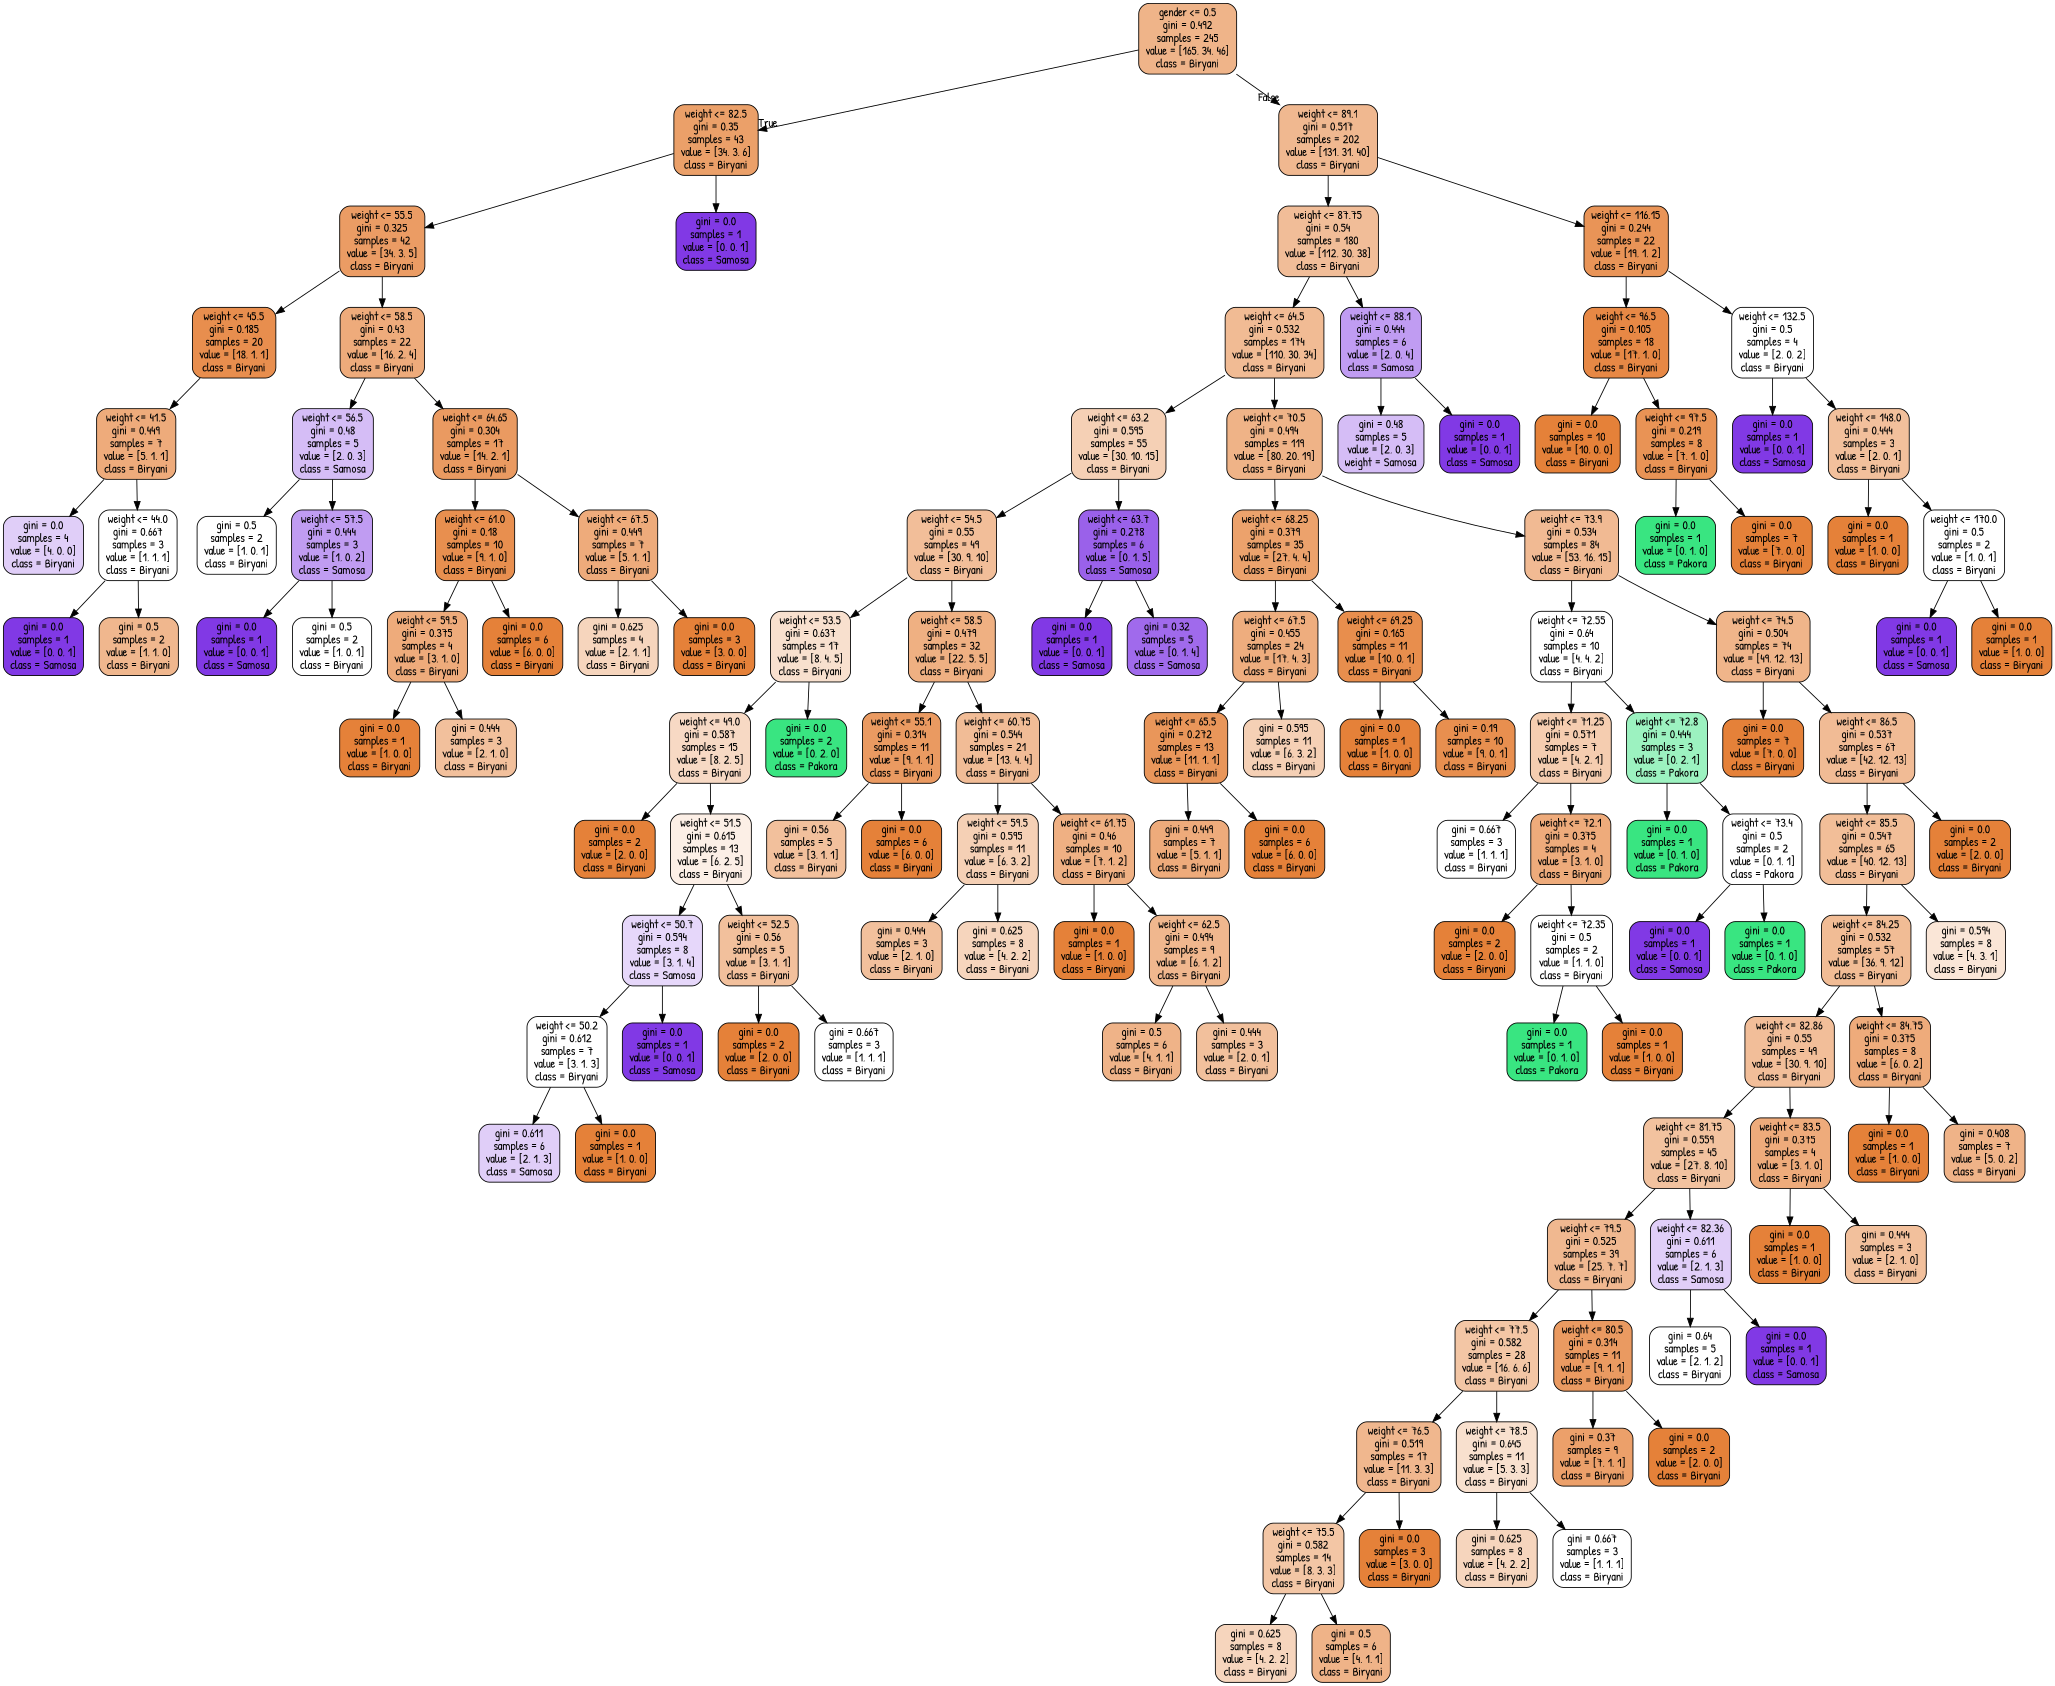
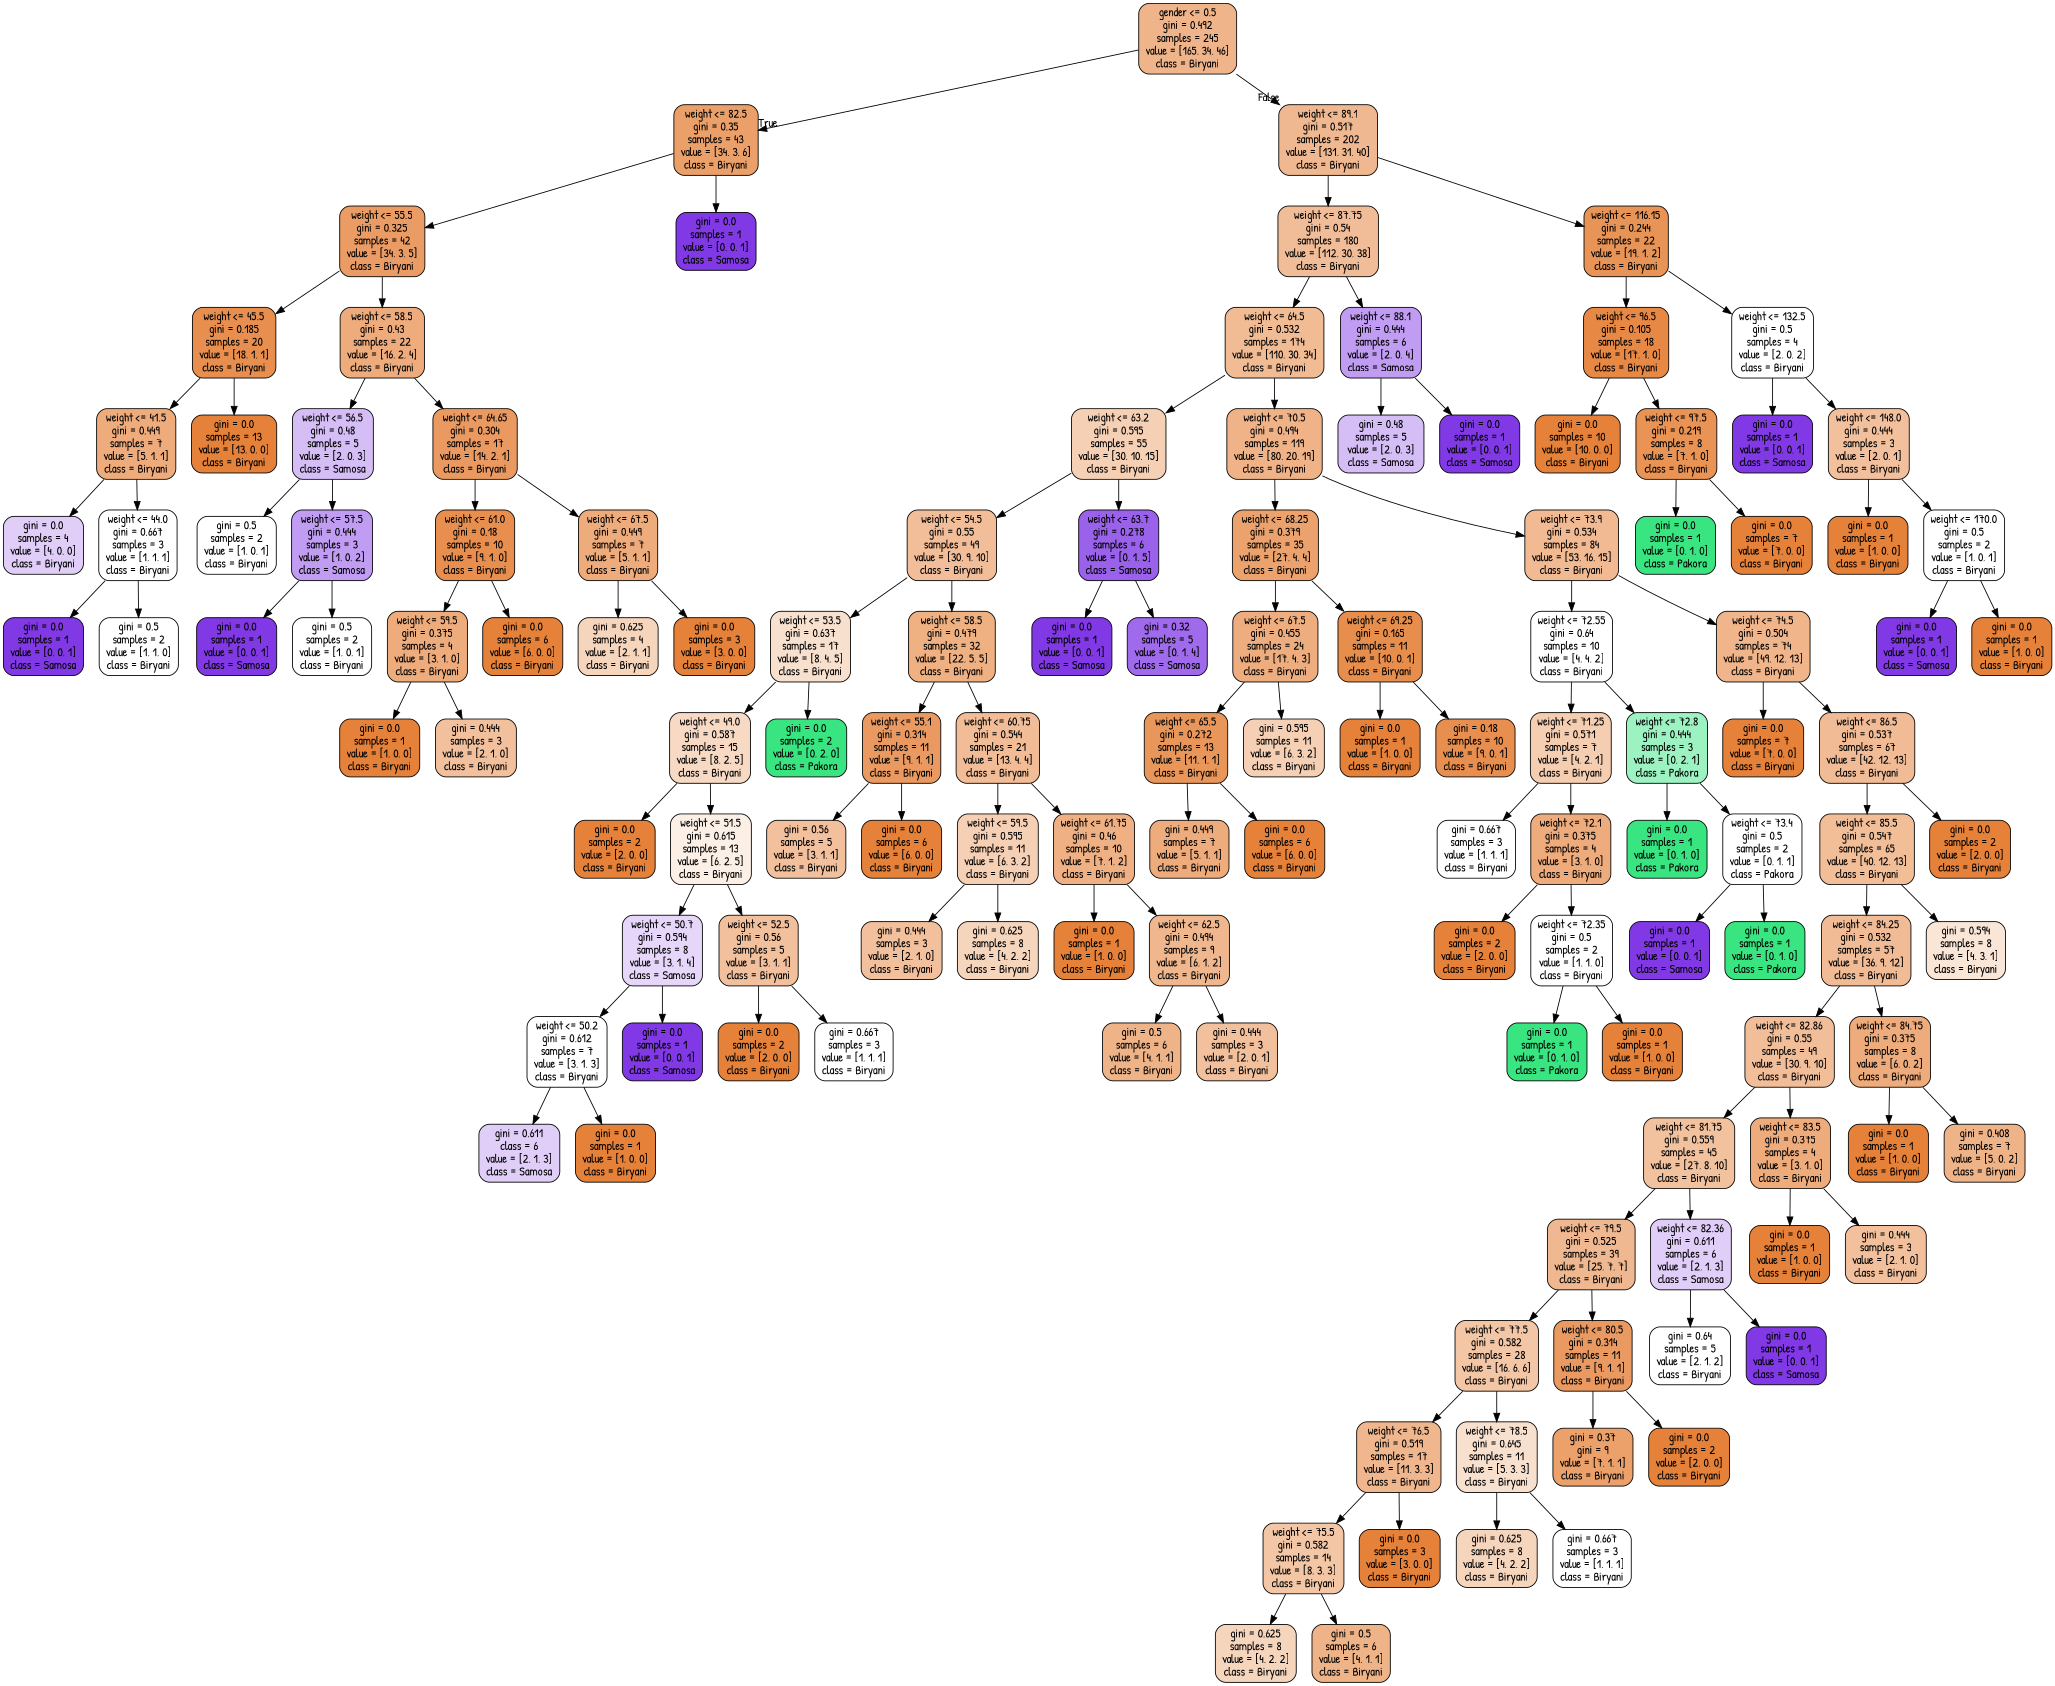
node "gini = 0.0 samples = 13 value = [13, 0, 0] class = Biryani": added
node "gini = 0.48 samples = 5 value = [2, 0, 3] weight = Samosa": label "gini = 0.48 samples = 5 value = [2, 0, 3] weight = Samosa" -> "gini = 0.48 samples = 5 value = [2, 0, 3] class = Samosa"
node "gini = 0.5 samples = 2 value = [1, 1, 0] class = Biryani": fillcolor #f0b78e -> #ffffff
node "gini = 0.19 samples = 10 value = [9, 0, 1] class = Biryani": label "gini = 0.19 samples = 10 value = [9, 0, 1] class = Biryani" -> "gini = 0.18 samples = 10 value = [9, 0, 1] class = Biryani"
node "gini = 0.611 samples = 6 value = [2, 1, 3] class = Samosa": label "gini = 0.611 samples = 6 value = [2, 1, 3] class = Samosa" -> "gini = 0.611 class = 6 value = [2, 1, 3] class = Samosa"
node "gini = 0.37 samples = 9 value = [7, 1, 1] class = Biryani": label "gini = 0.37 samples = 9 value = [7, 1, 1] class = Biryani" -> "gini = 0.37 gini = 9 value = [7, 1, 1] class = Biryani"
